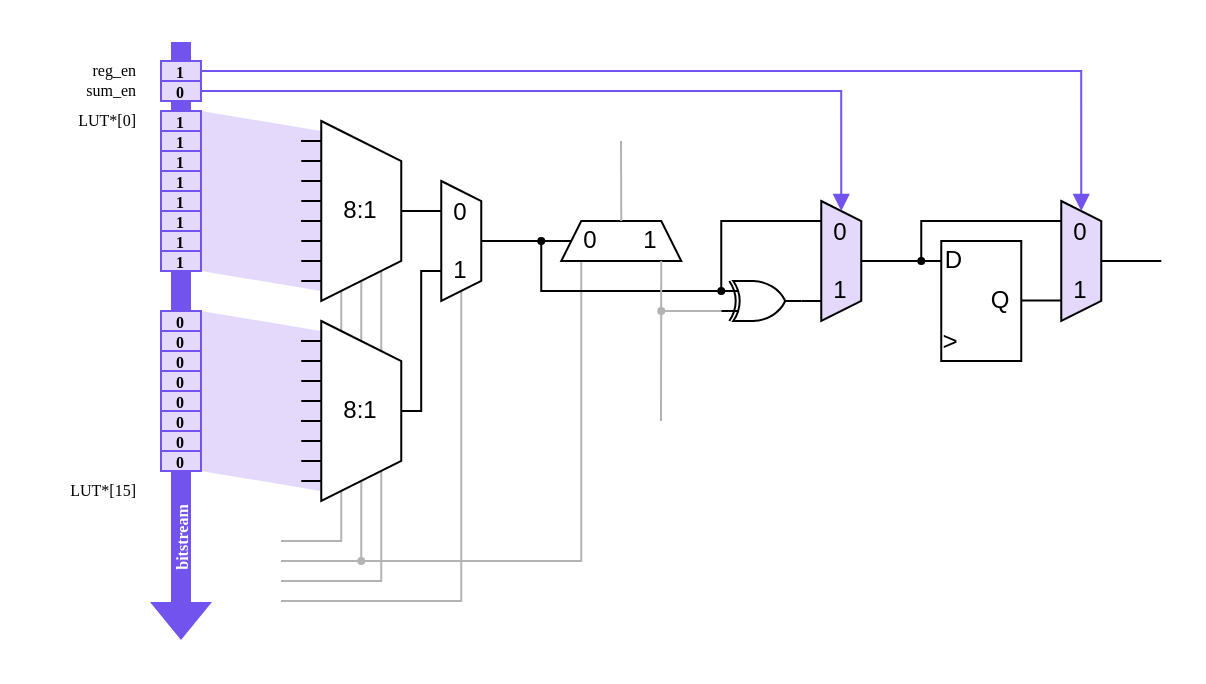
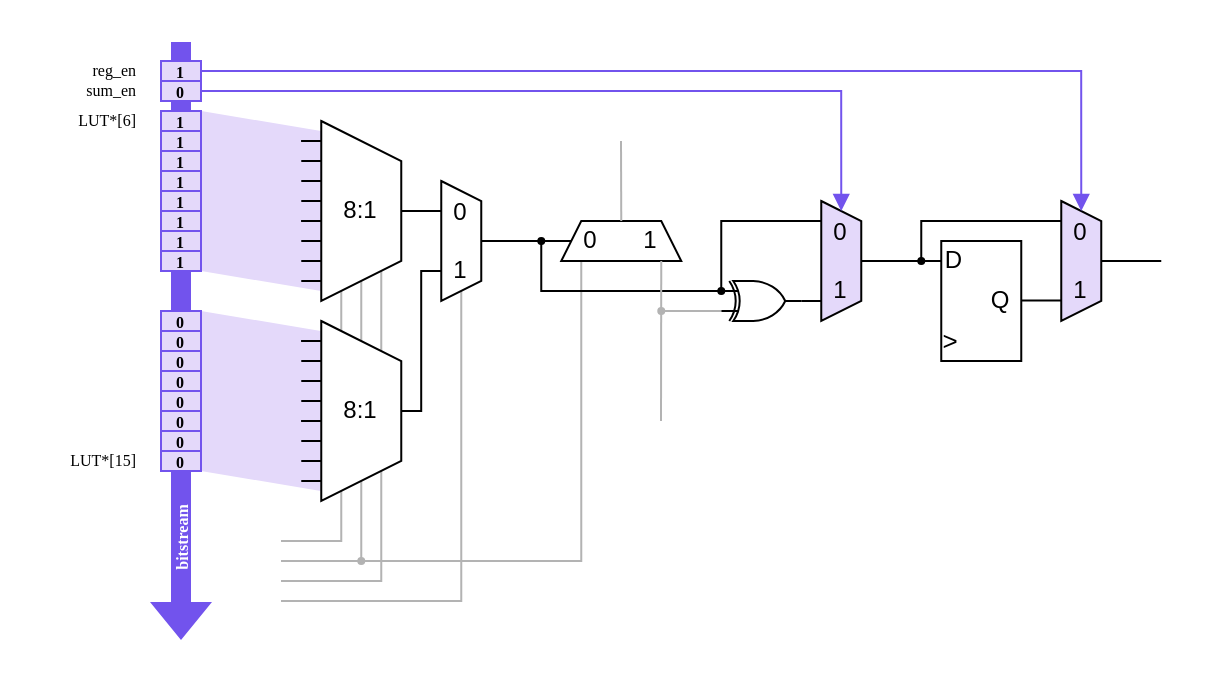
node "LUT*[0]": label "LUT*[0]" -> "LUT*[6]"
node "LUT*[15]": moved (91, 491) -> (91, 461)
